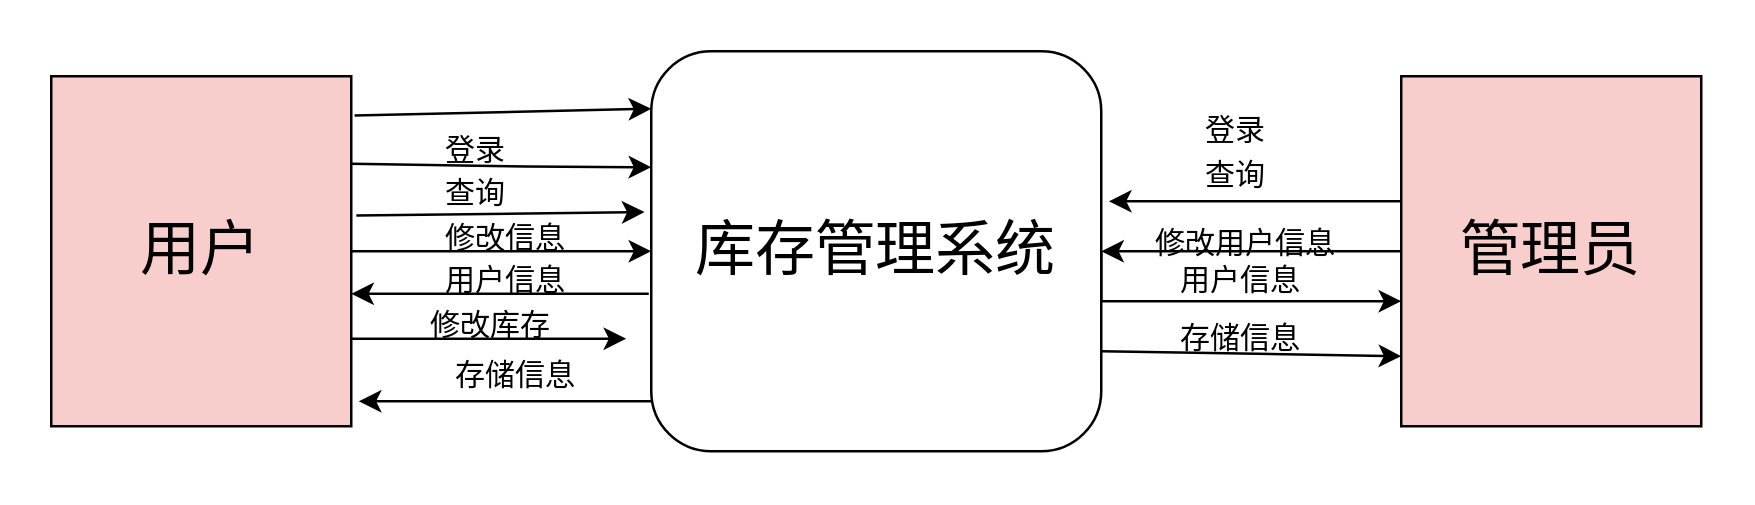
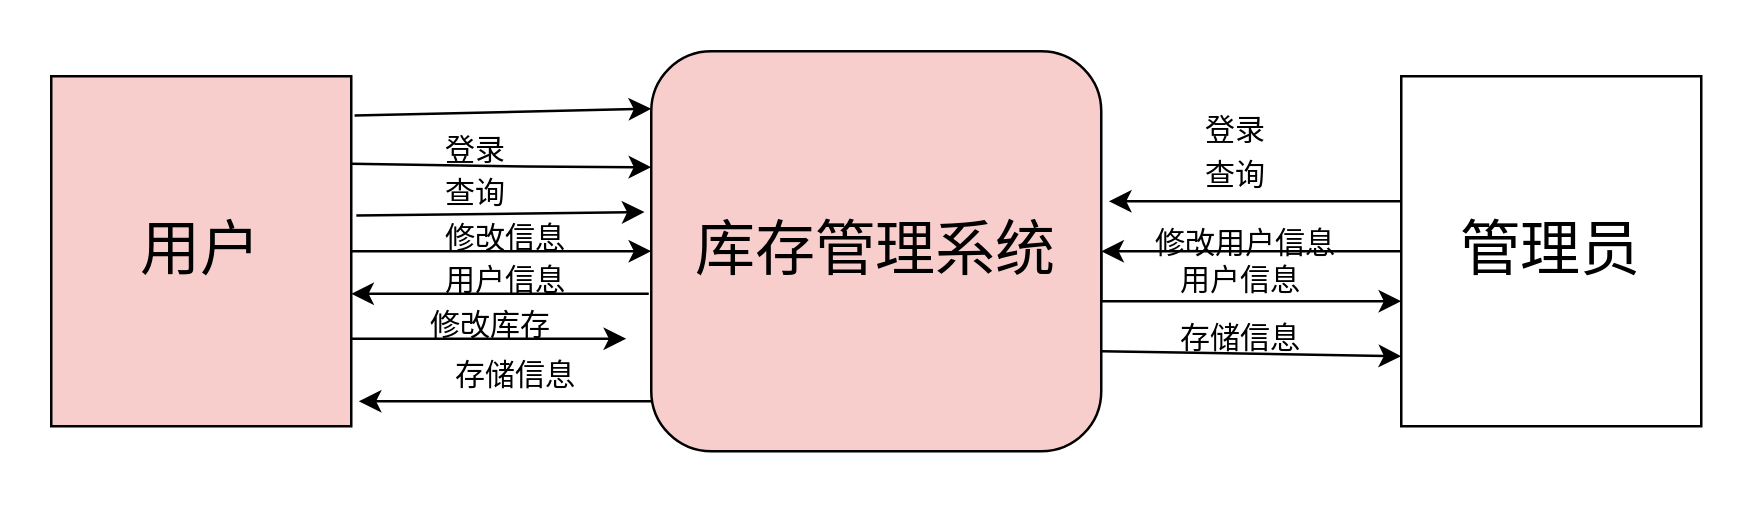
node "库存管理系统": fillcolor #ffffff -> #f8cecc
node "管理员": fillcolor #f8cecc -> #ffffff
